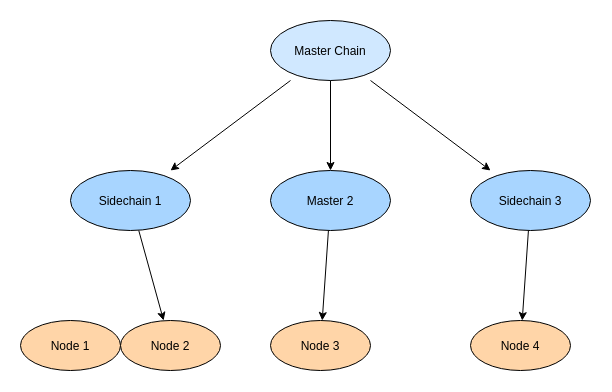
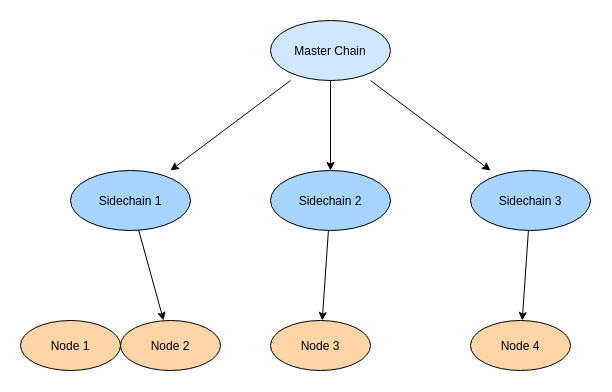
node "Master 2": label "Master 2" -> "Sidechain 2"
